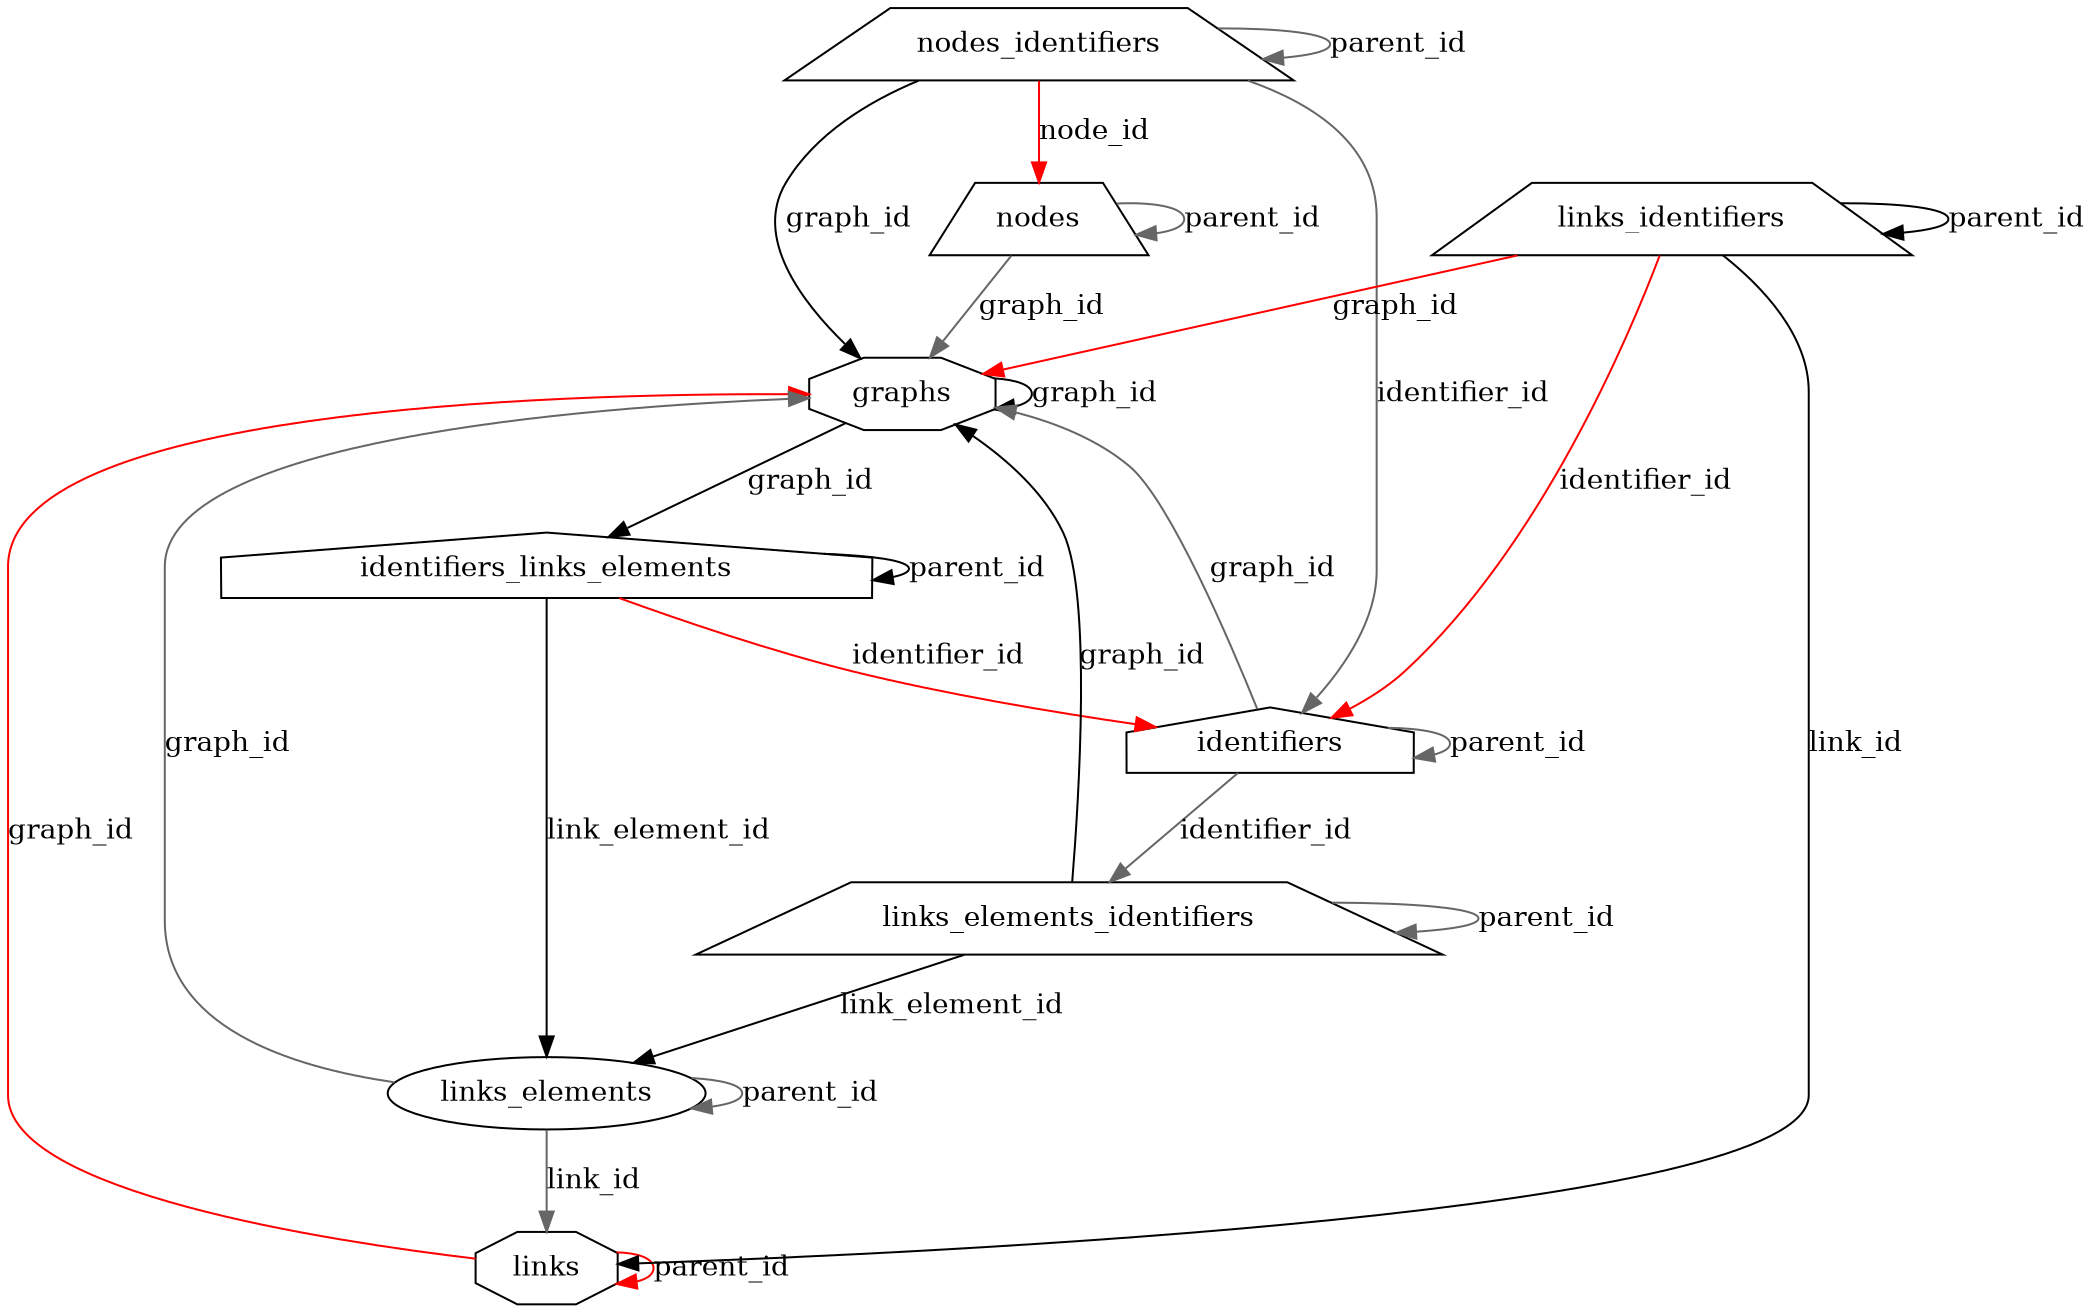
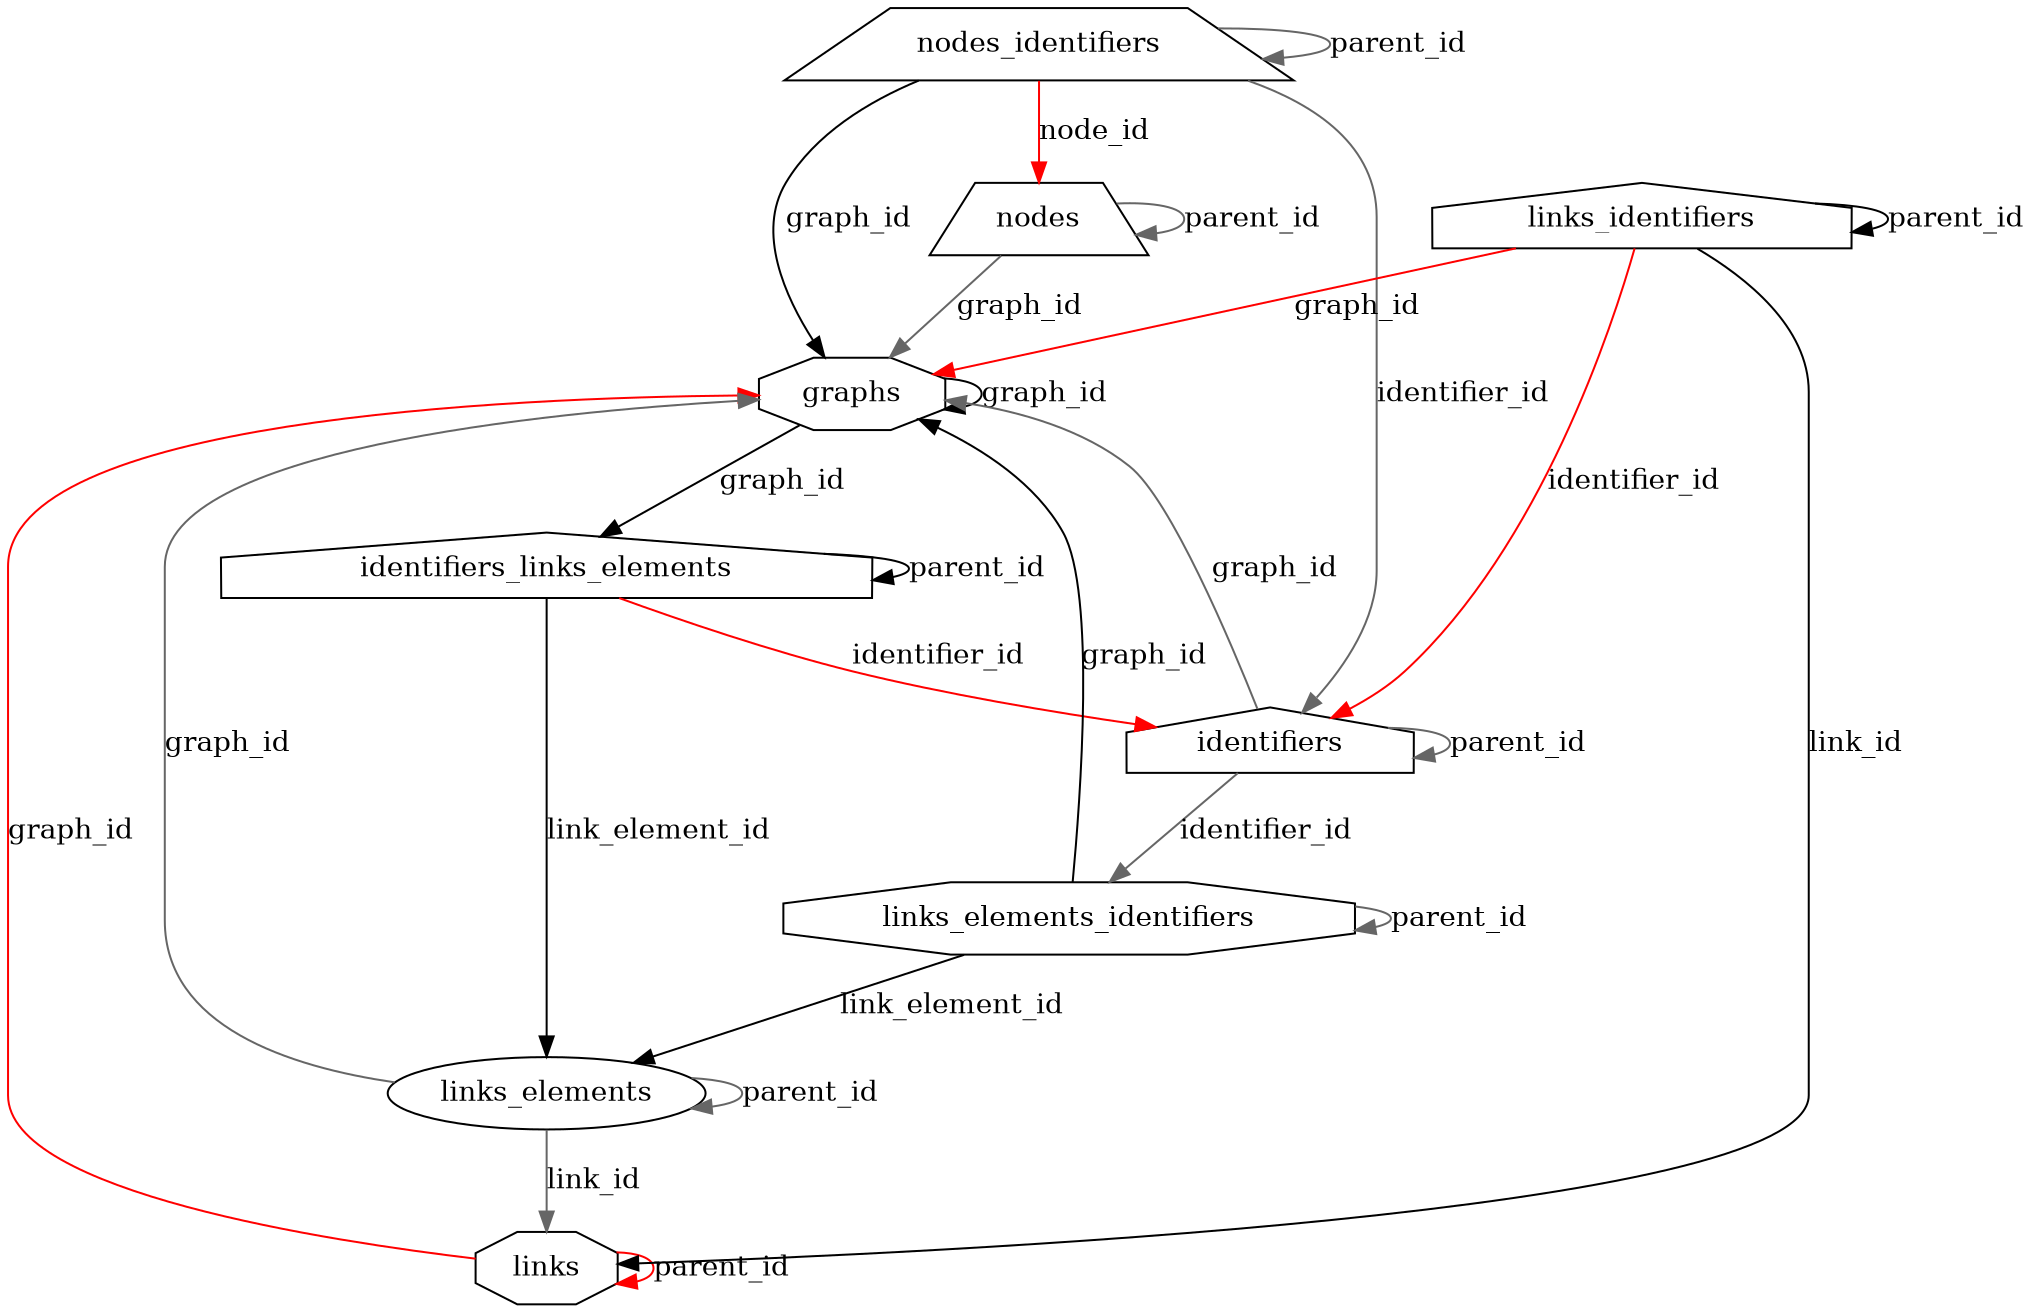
node "links_identifiers": shape trapezium -> house
node "links_elements_identifiers": shape trapezium -> octagon
